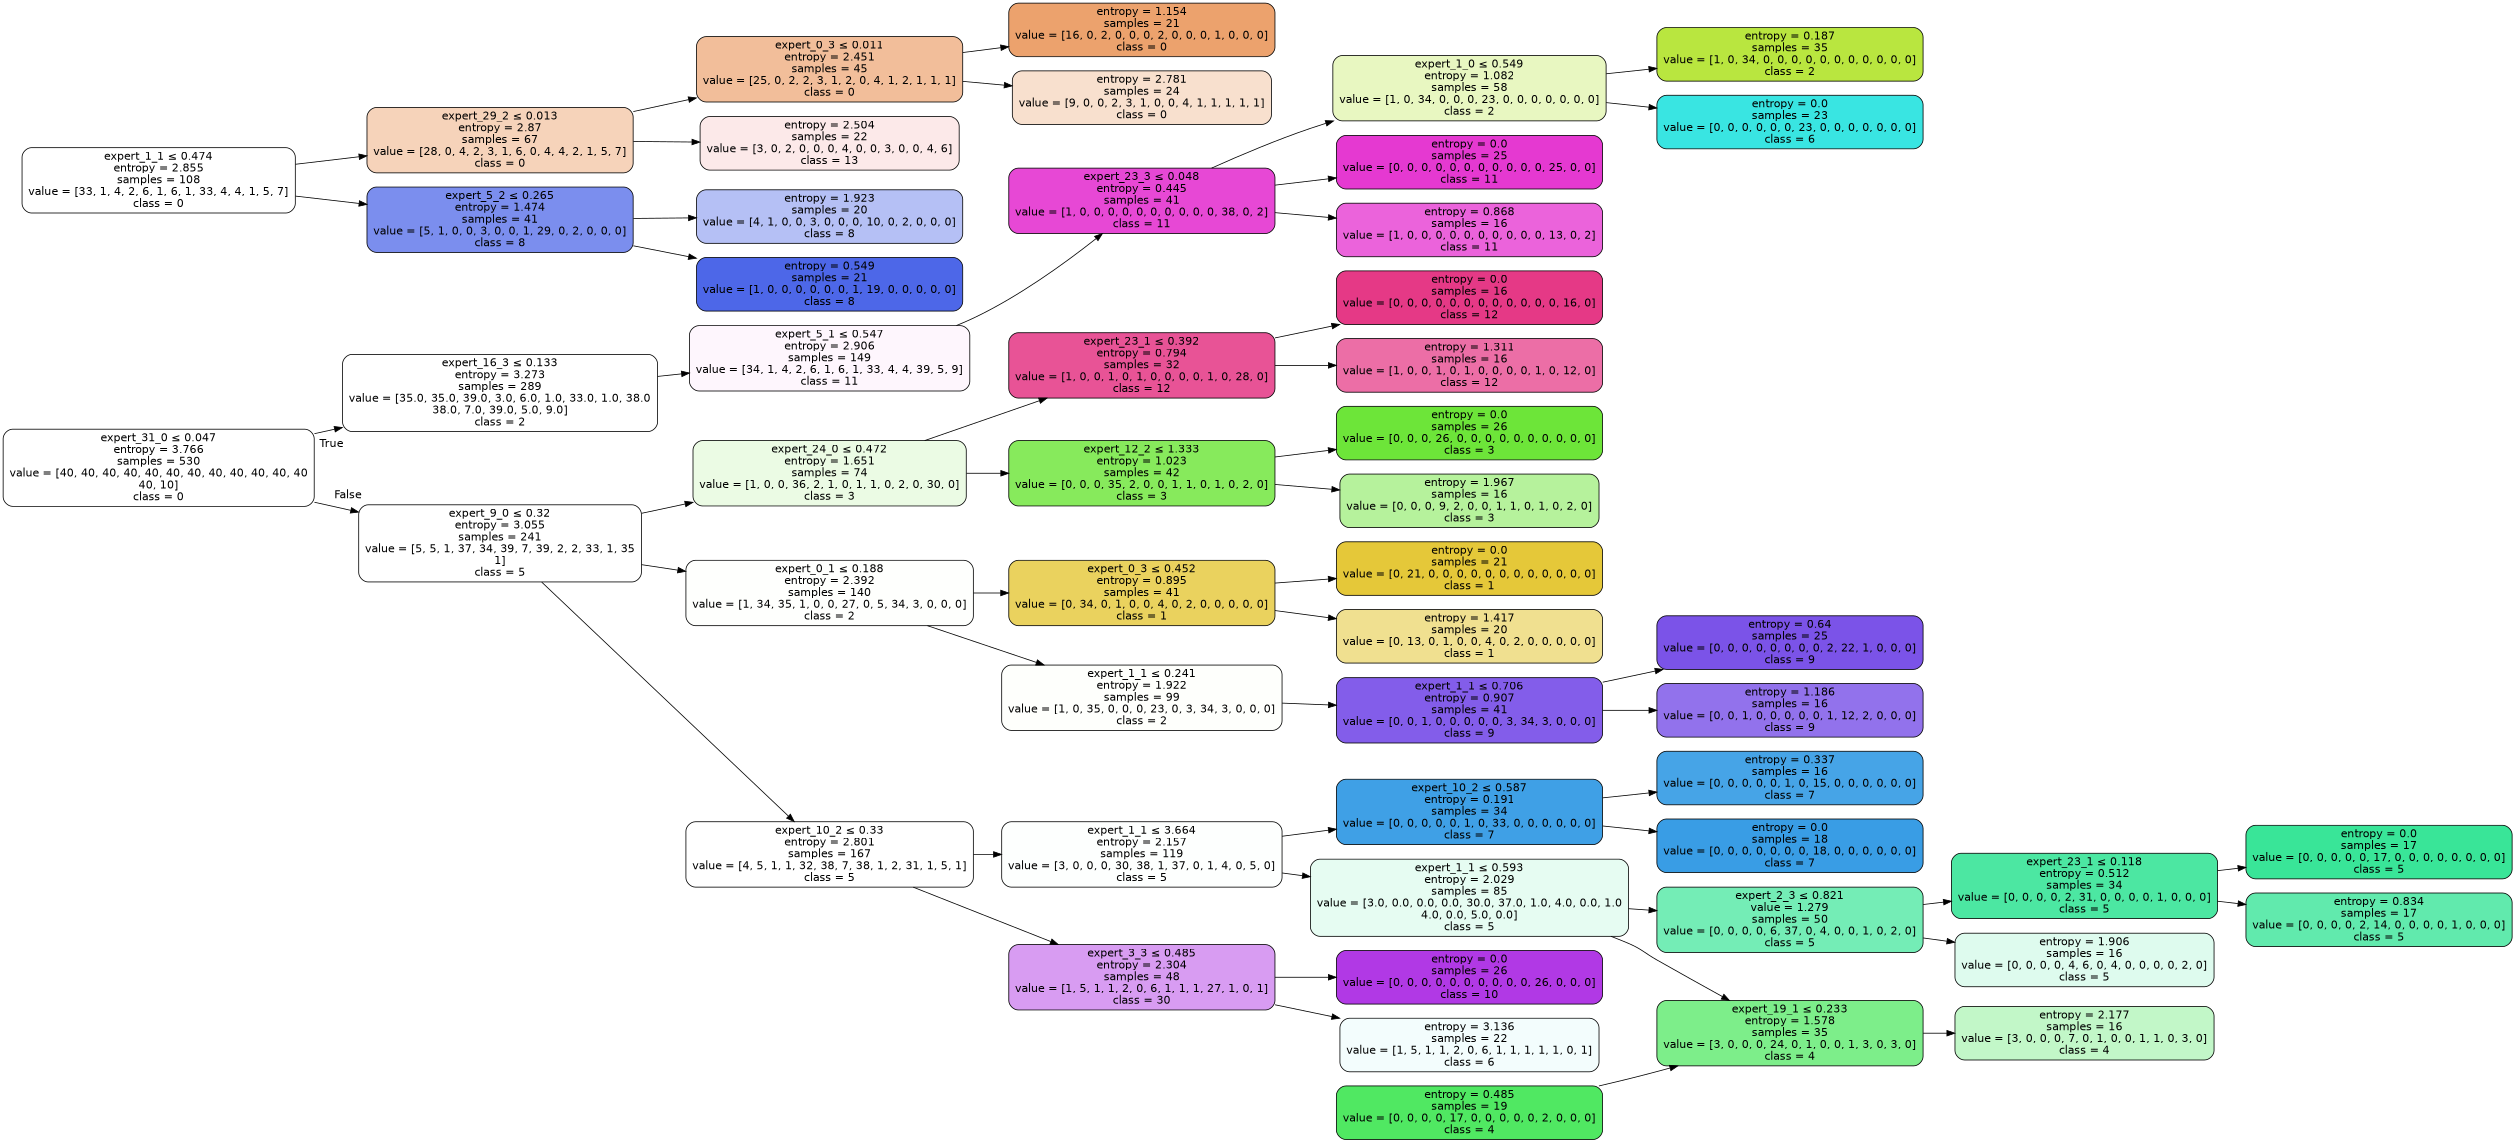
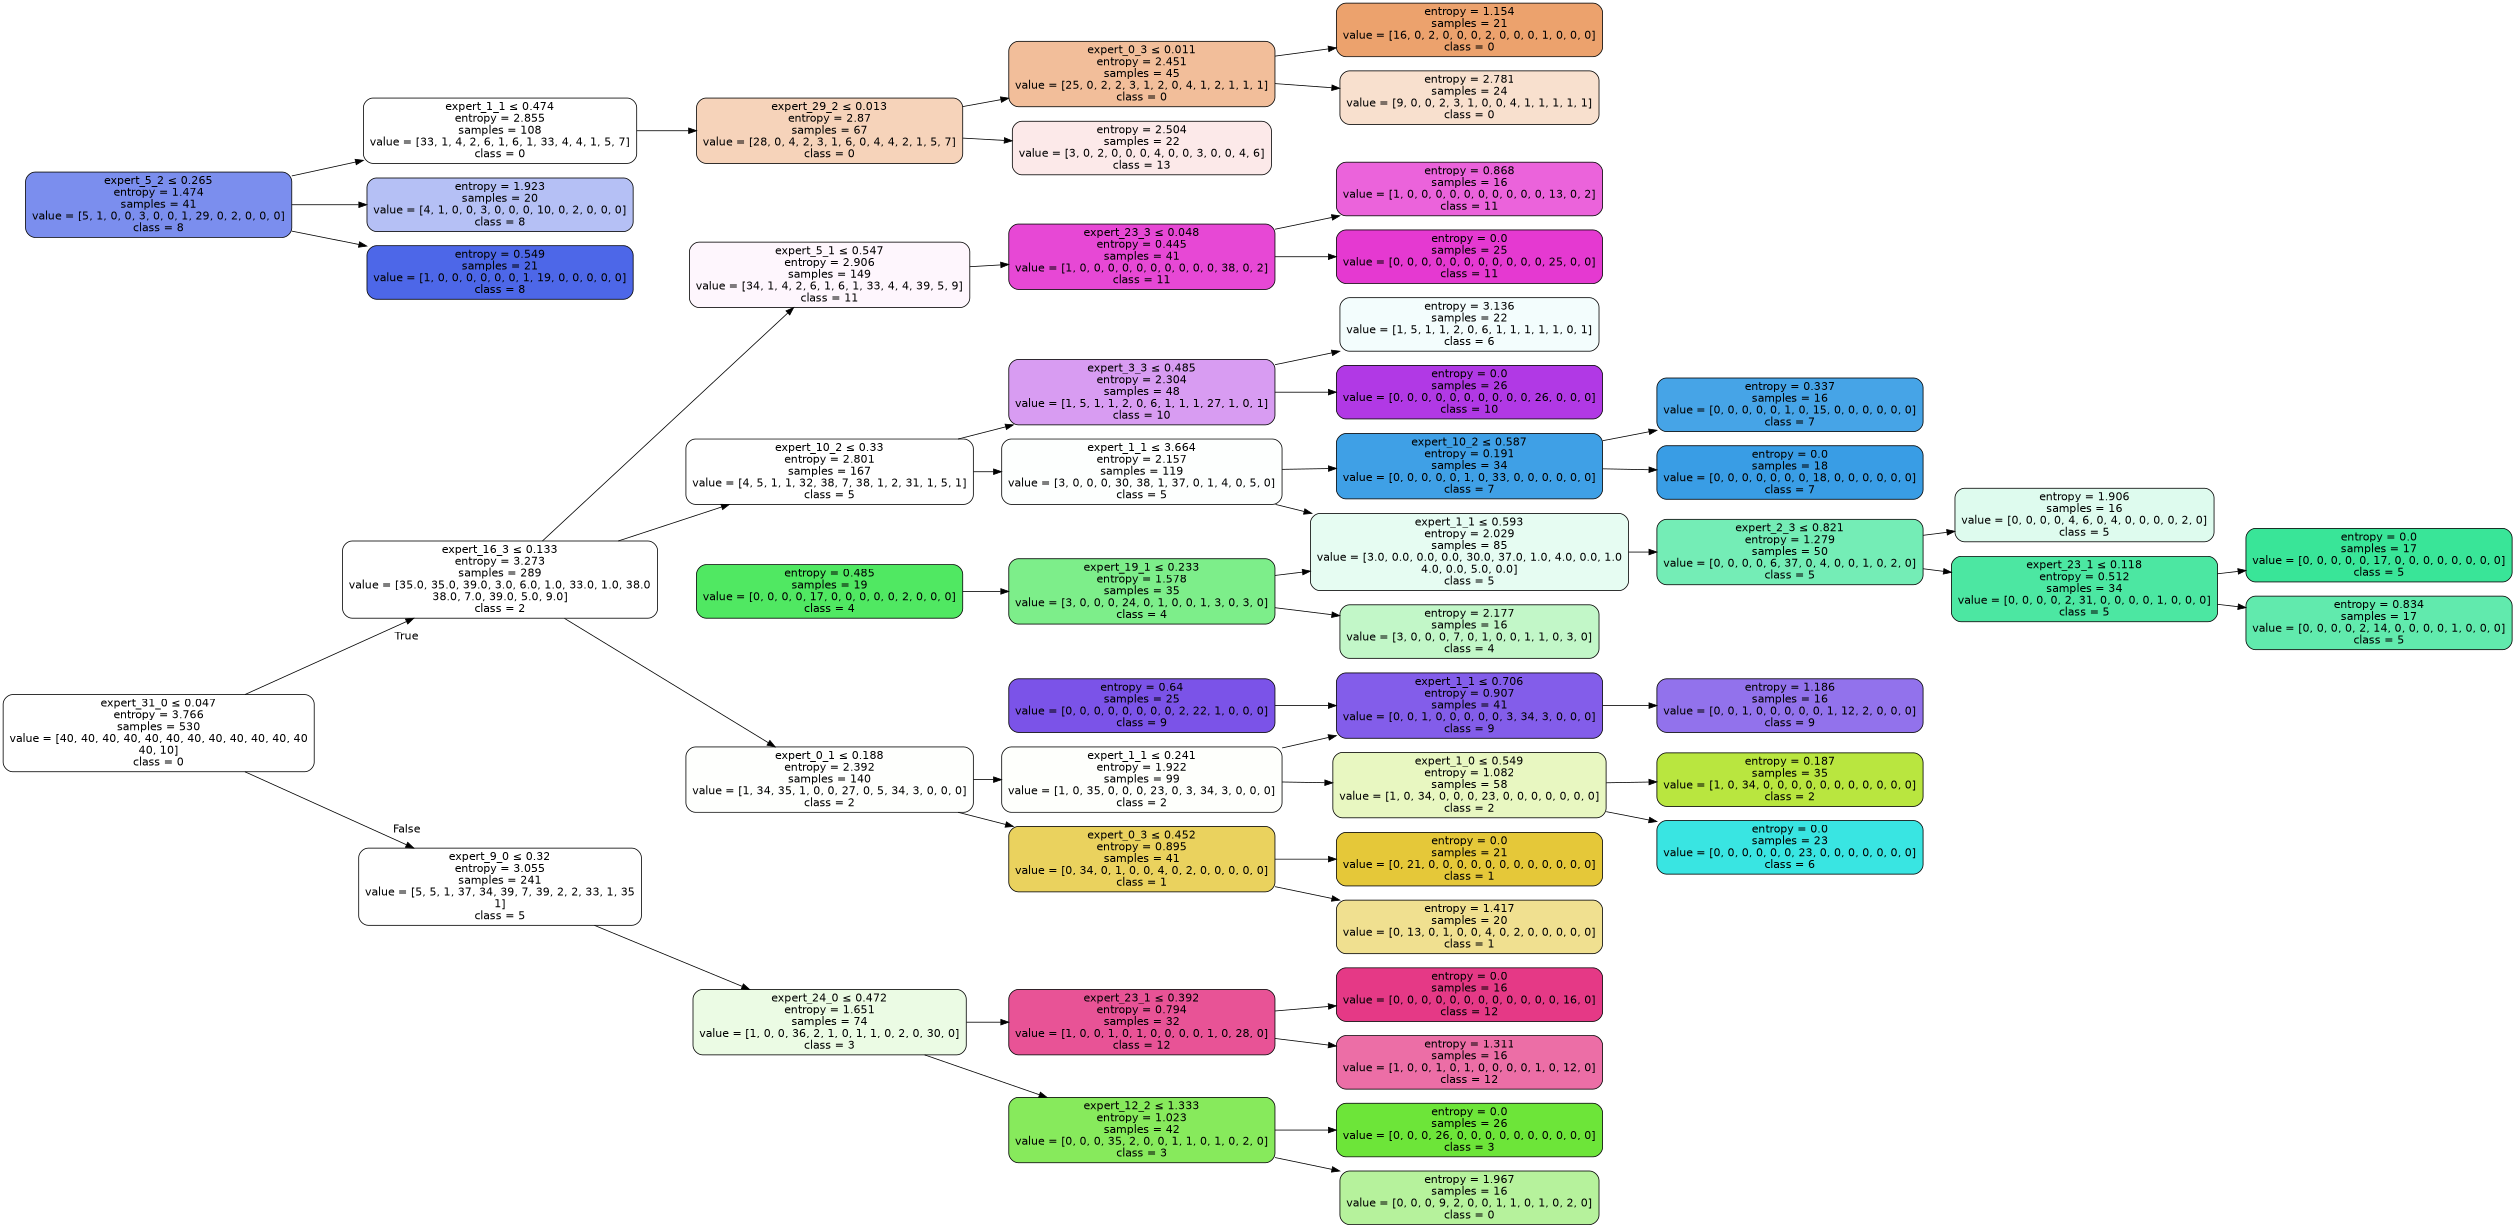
edge "expert_23_3 ≤ 0.048" -> "expert_1_0 ≤ 0.549": now "expert_1_1 ≤ 0.241" -> "expert_1_0 ≤ 0.549"
edge "expert_1_1 ≤ 0.474" -> "expert_5_2 ≤ 0.265": reversed
node "entropy = 1.967": text "class = 3" -> "class = 0"
edge "expert_9_0 ≤ 0.32" -> "expert_0_1 ≤ 0.188": now "expert_16_3 ≤ 0.133" -> "expert_0_1 ≤ 0.188"
edge "expert_1_1 ≤ 0.706" -> "entropy = 0.64": reversed
edge "expert_9_0 ≤ 0.32" -> "expert_10_2 ≤ 0.33": now "expert_16_3 ≤ 0.133" -> "expert_10_2 ≤ 0.33"
node "expert_2_3 ≤ 0.821": text "value = 1.279" -> "entropy = 1.279"
edge "expert_1_1 ≤ 0.593" -> "expert_19_1 ≤ 0.233": reversed
node "expert_3_3 ≤ 0.485": text "class = 30" -> "class = 10"
